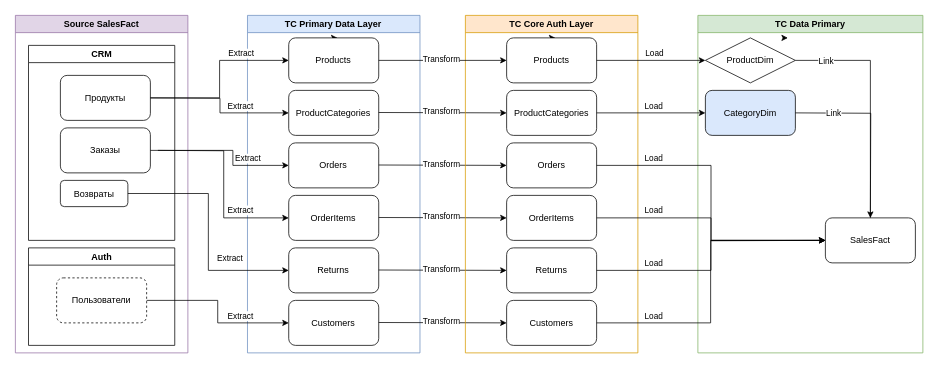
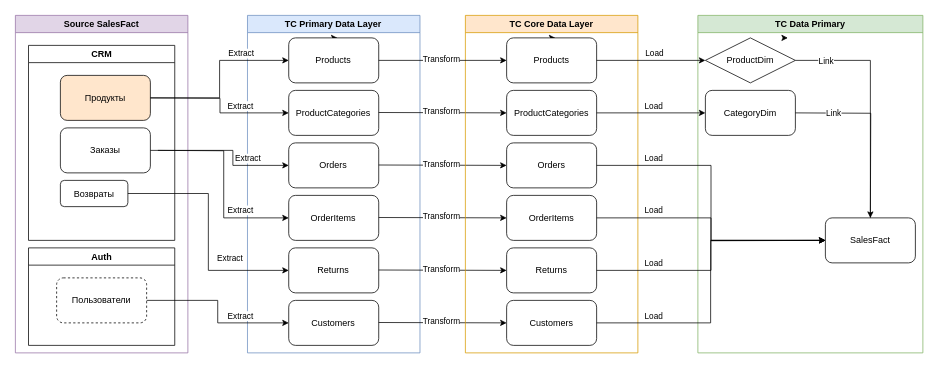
node "TC Core Auth Layer": label "TC Core Auth Layer" -> "TC Core Data Layer"
node "Продукты": fillcolor #ffffff -> #ffe6cc
node "CategoryDim": fillcolor #dae8fc -> #ffffff
